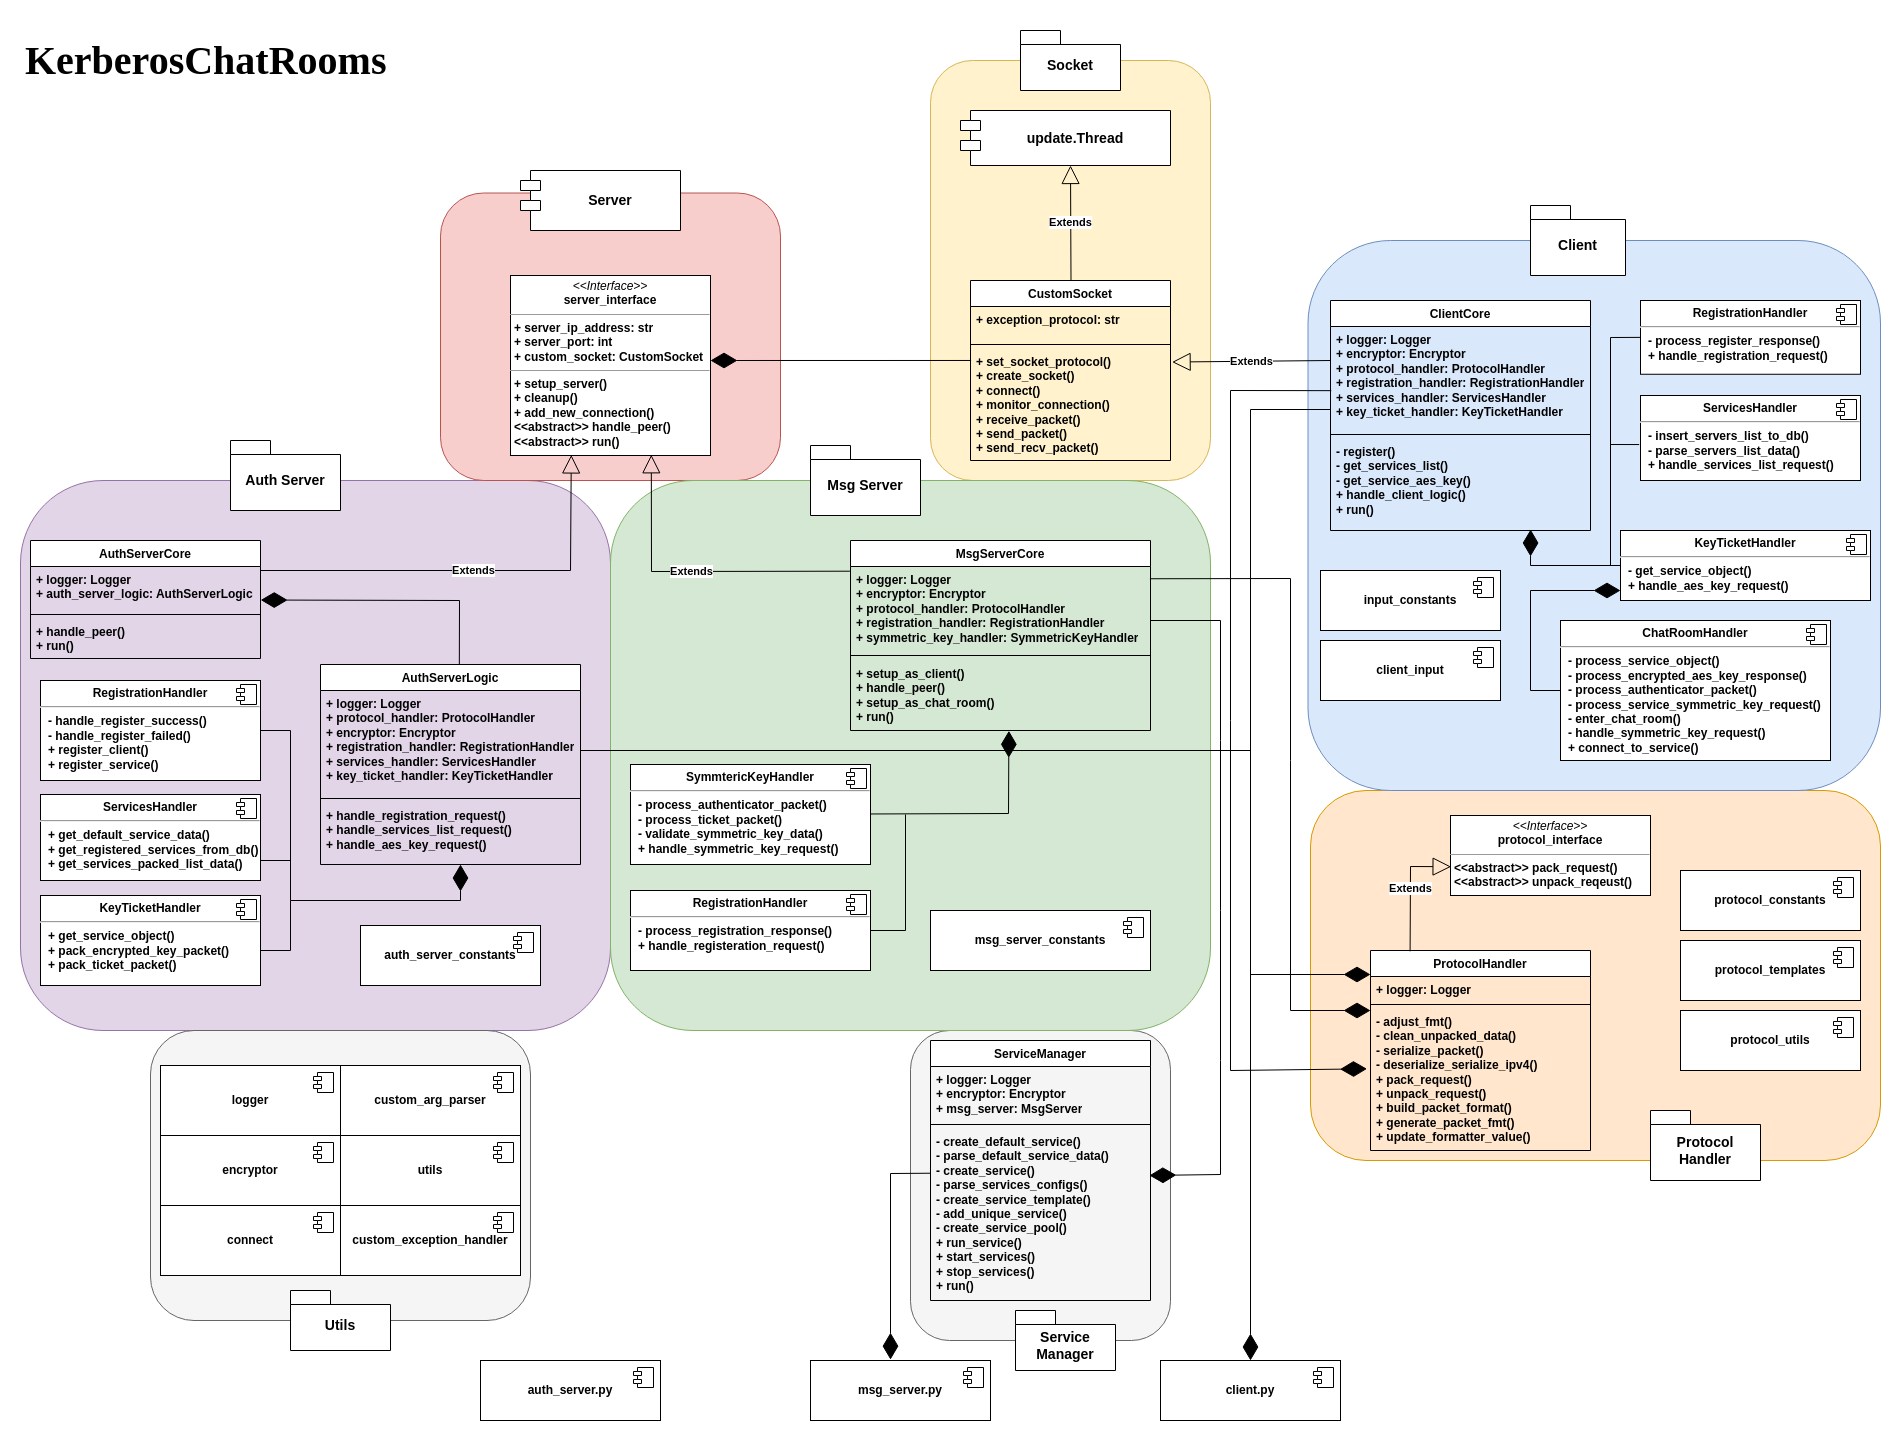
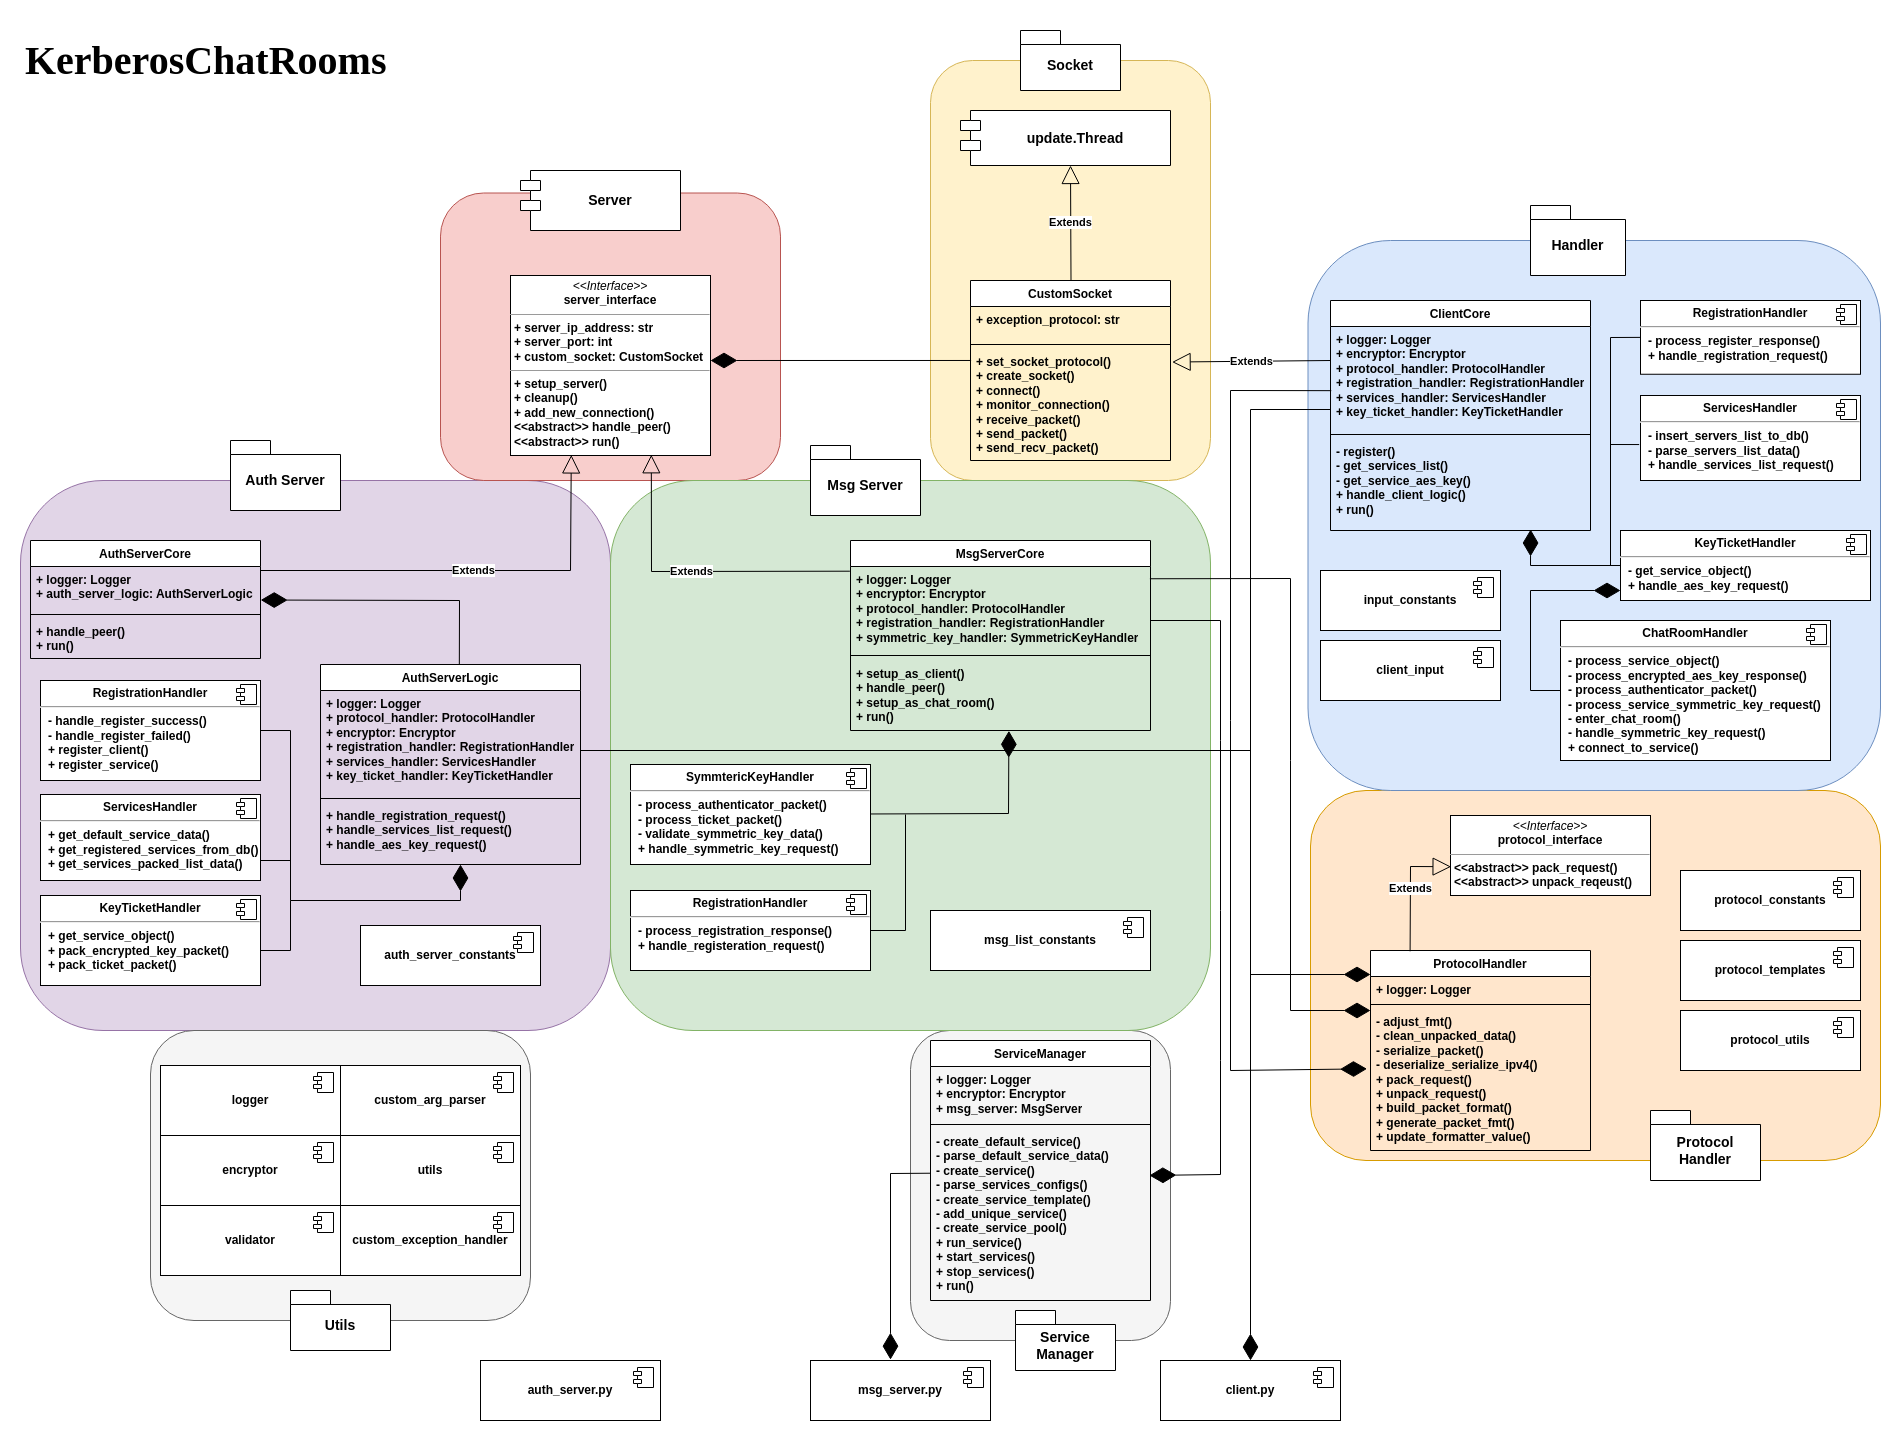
node "Client": label "Client" -> "Handler"
node "msg_server_constants": label "msg_server_constants" -> "msg_list_constants"
node "connect": label "connect" -> "validator"
